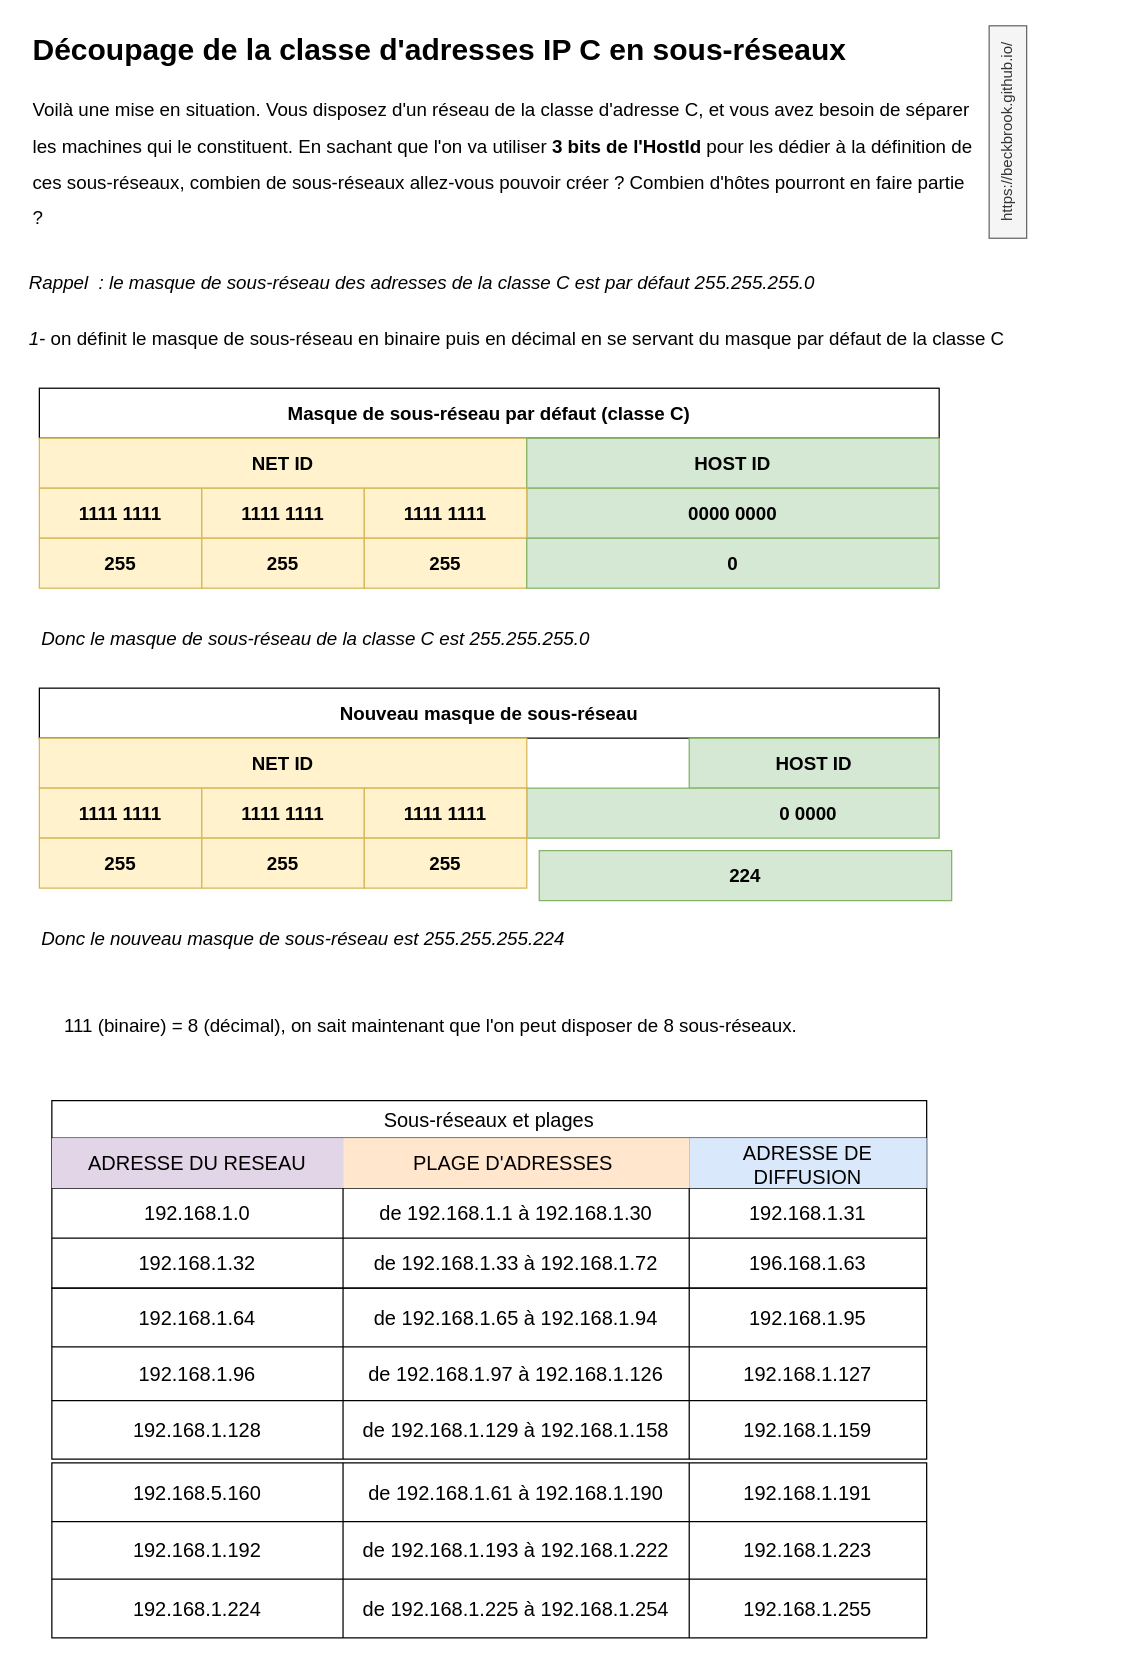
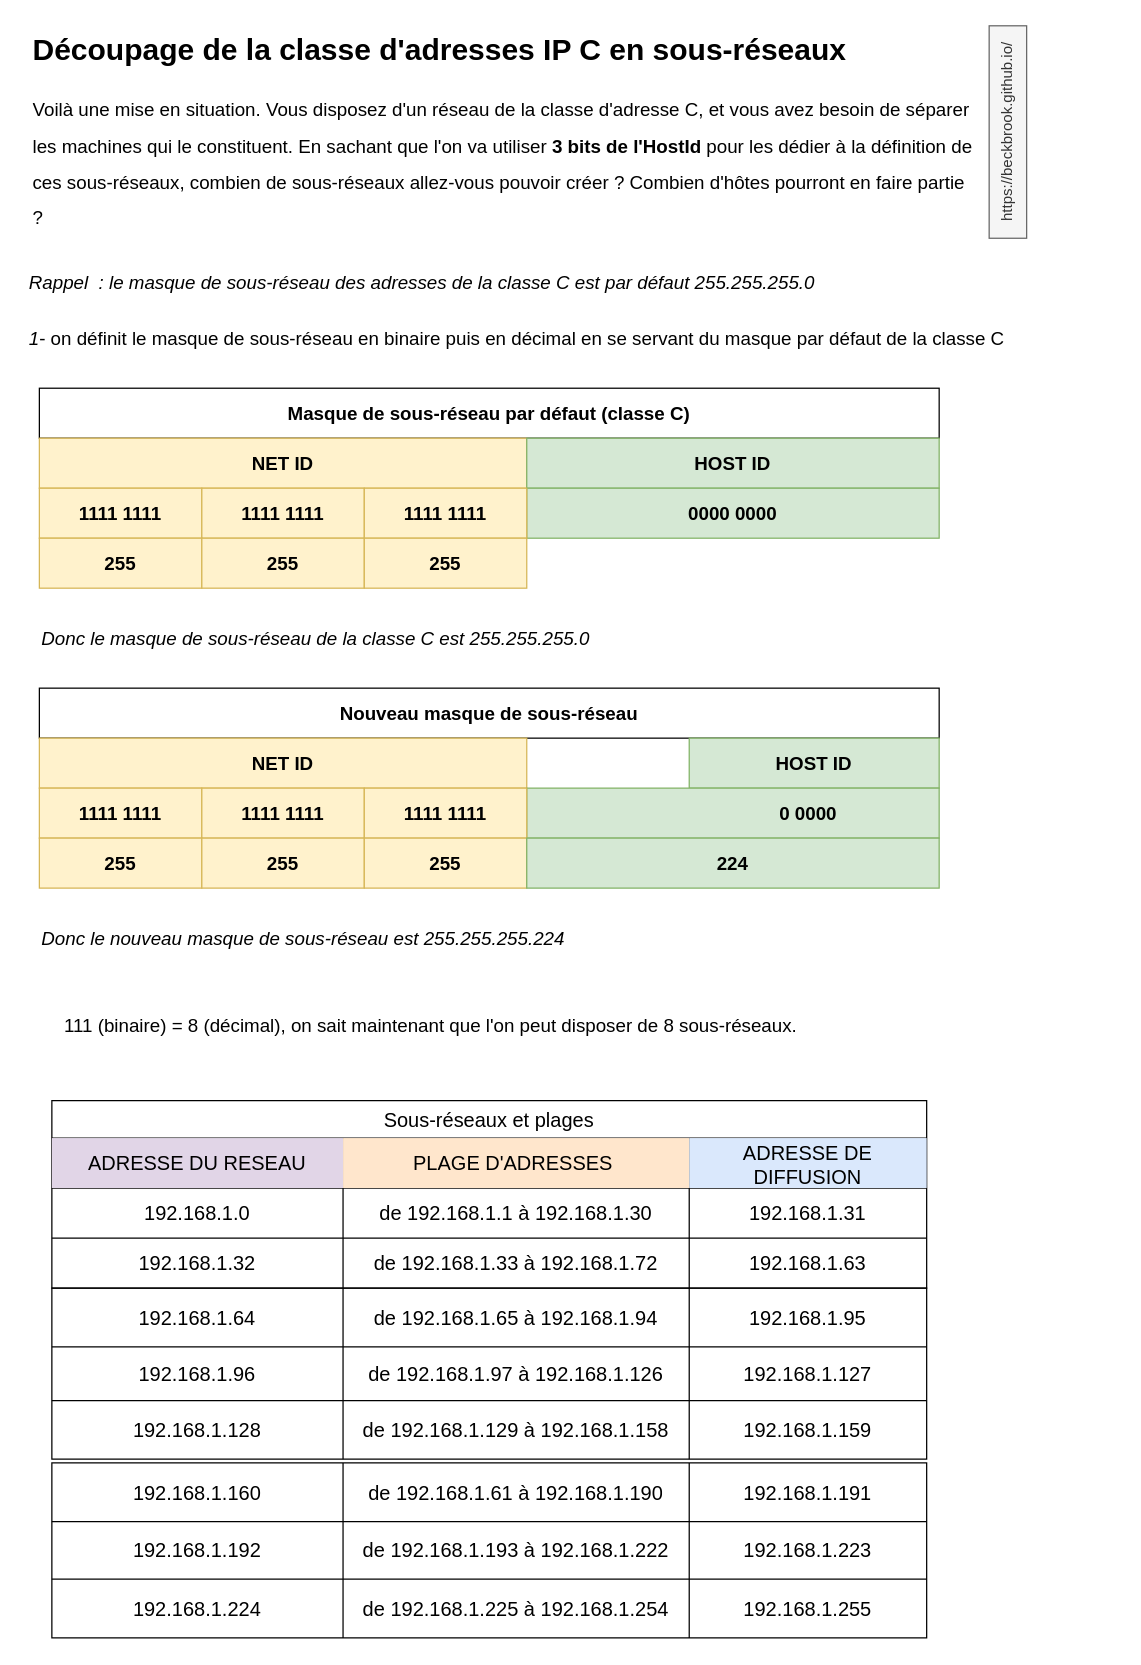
node "0": removed
node "224": moved (746, 876) -> (733, 863)
node "196.168.1.63": label "196.168.1.63" -> "192.168.1.63"
node "192.168.5.160": label "192.168.5.160" -> "192.168.1.160"
